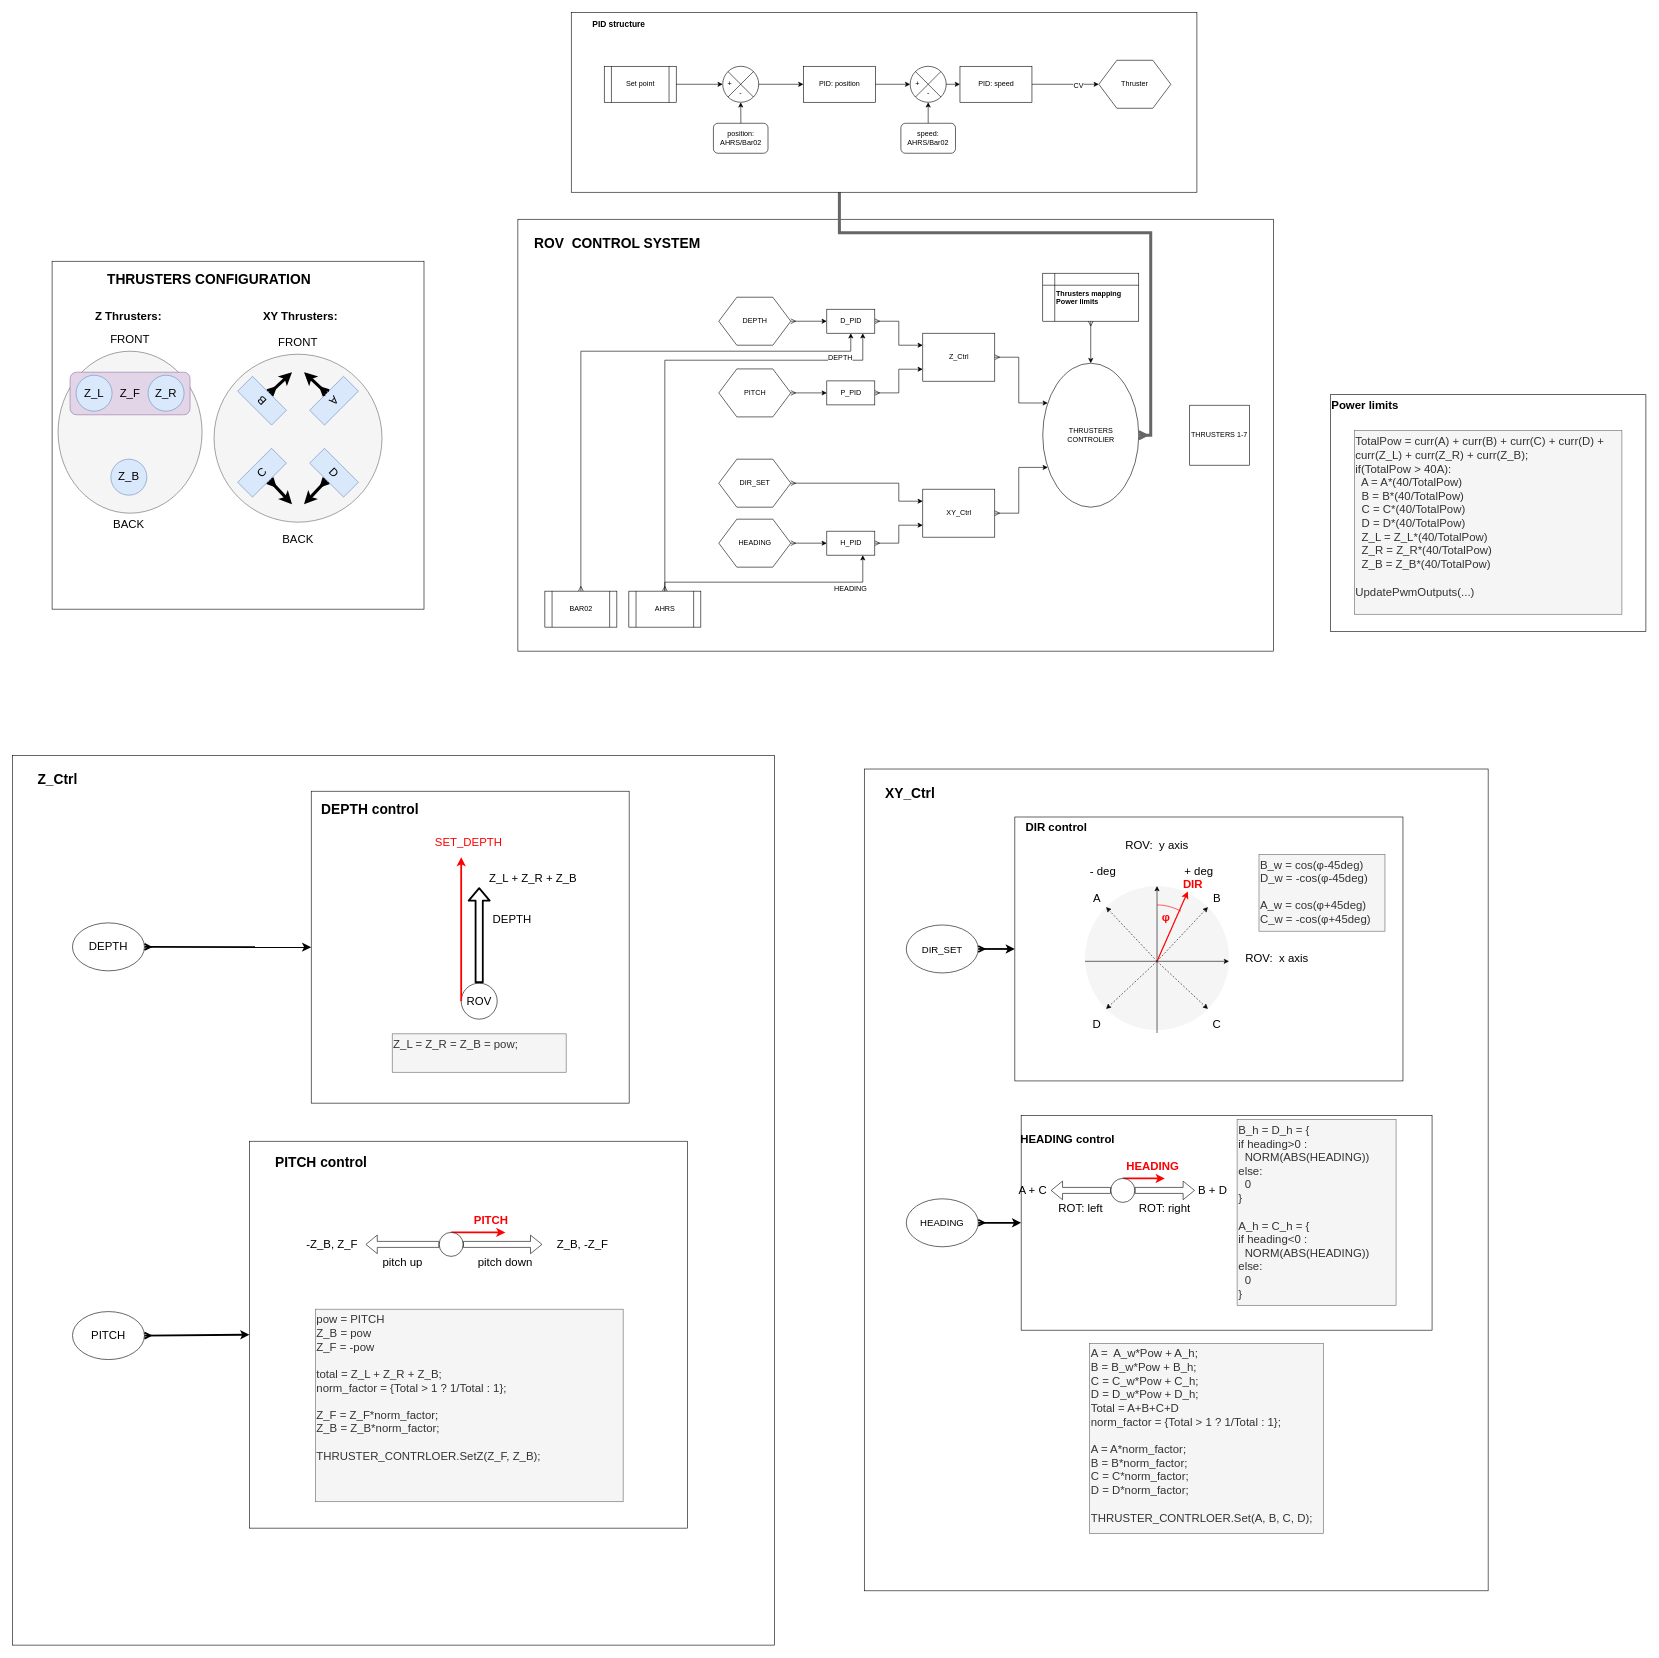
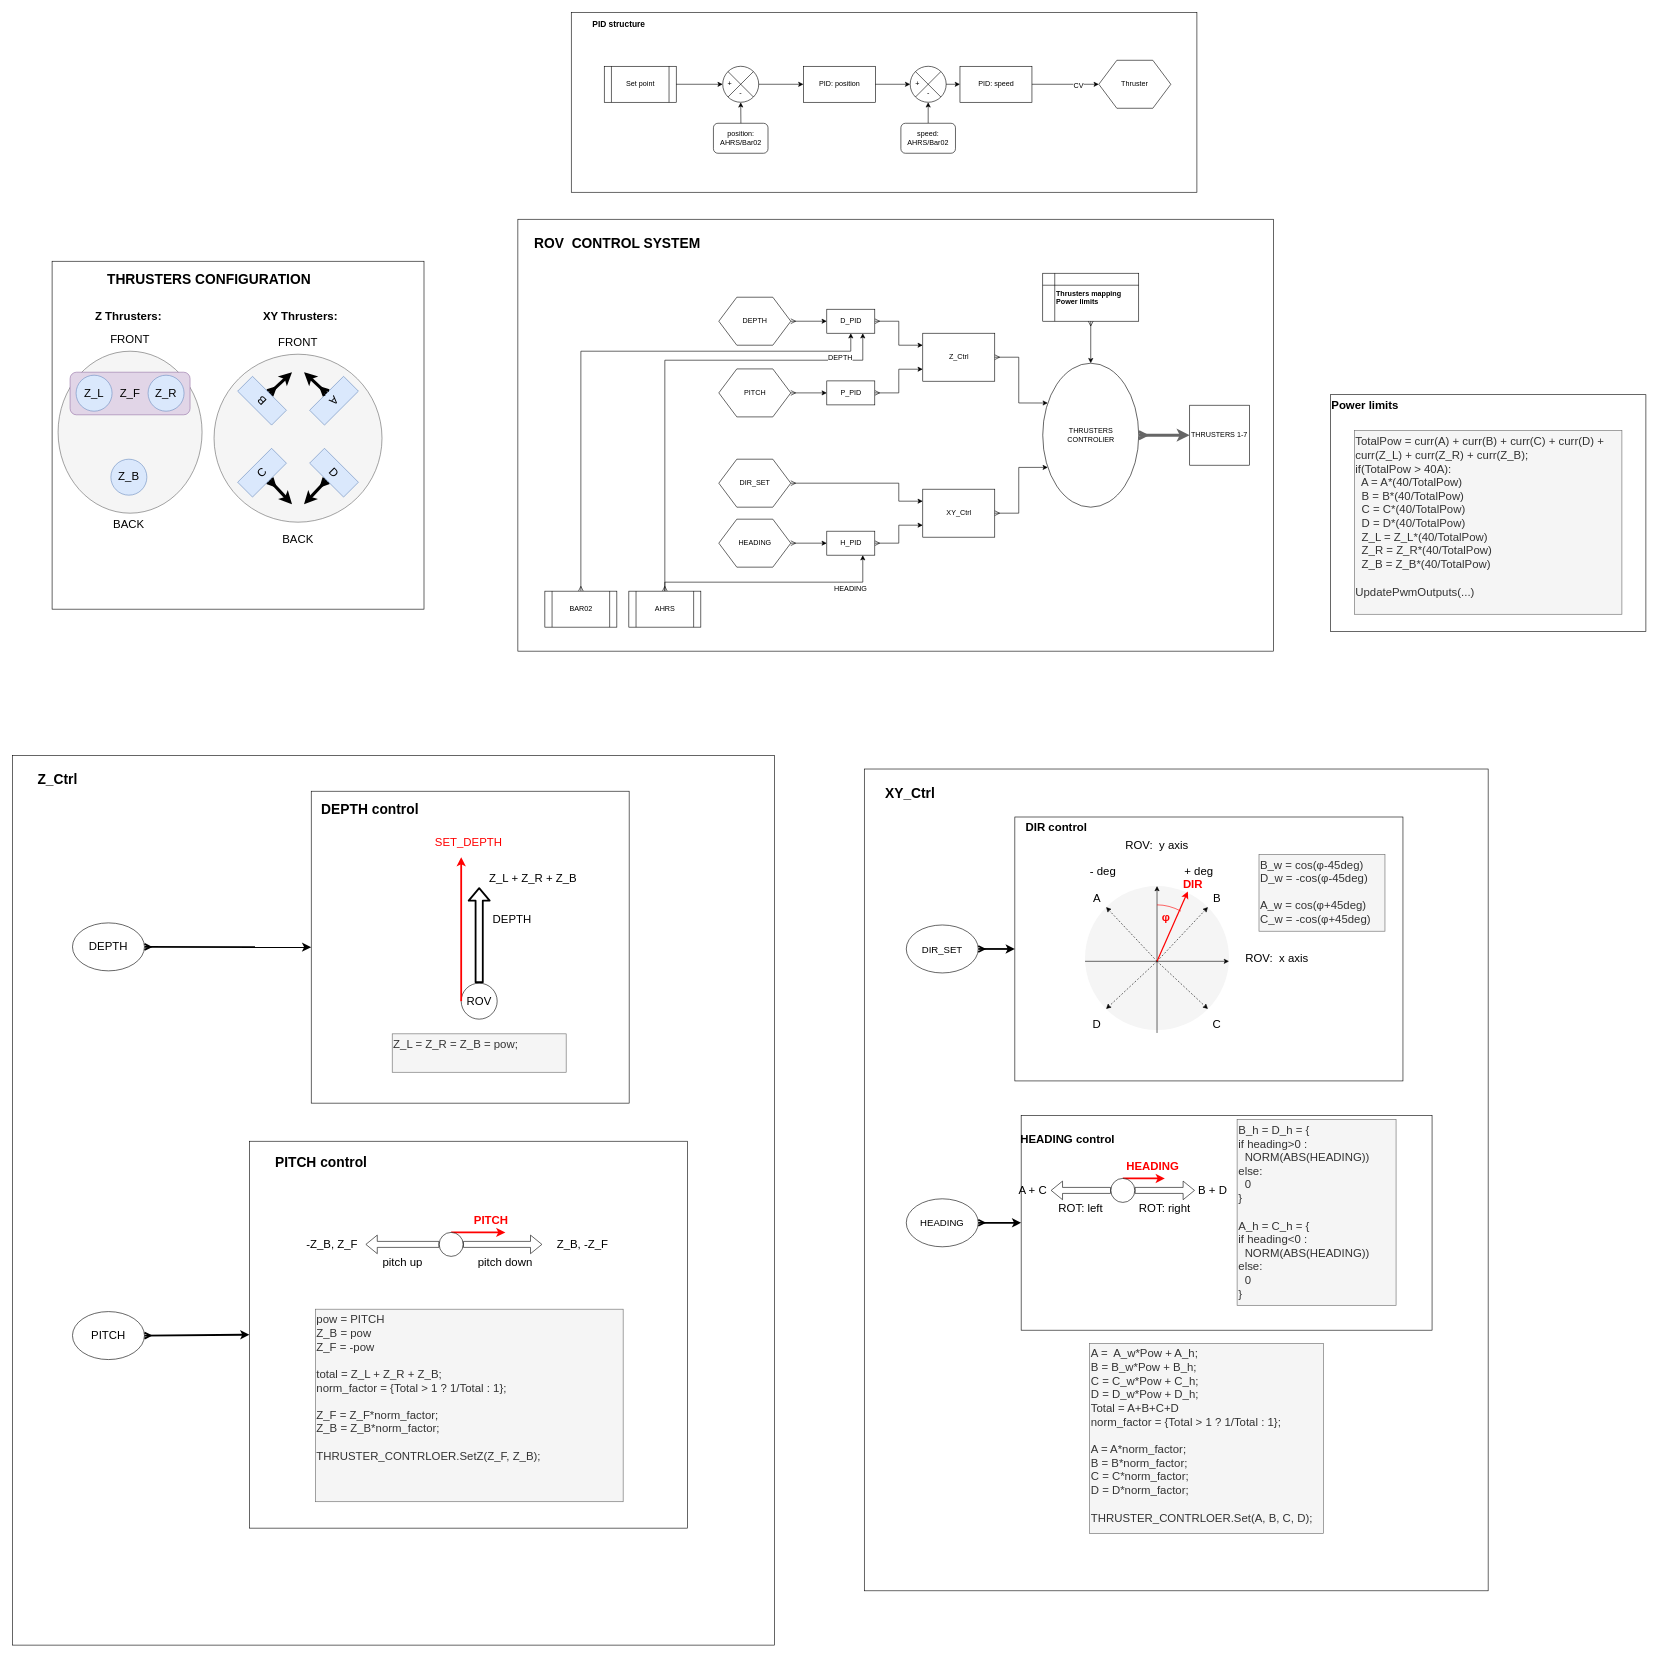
edge "PID: position" -- "THRUSTERS CONTROLlER": now "THRUSTERS 1-7" -- "THRUSTERS CONTROLlER"
